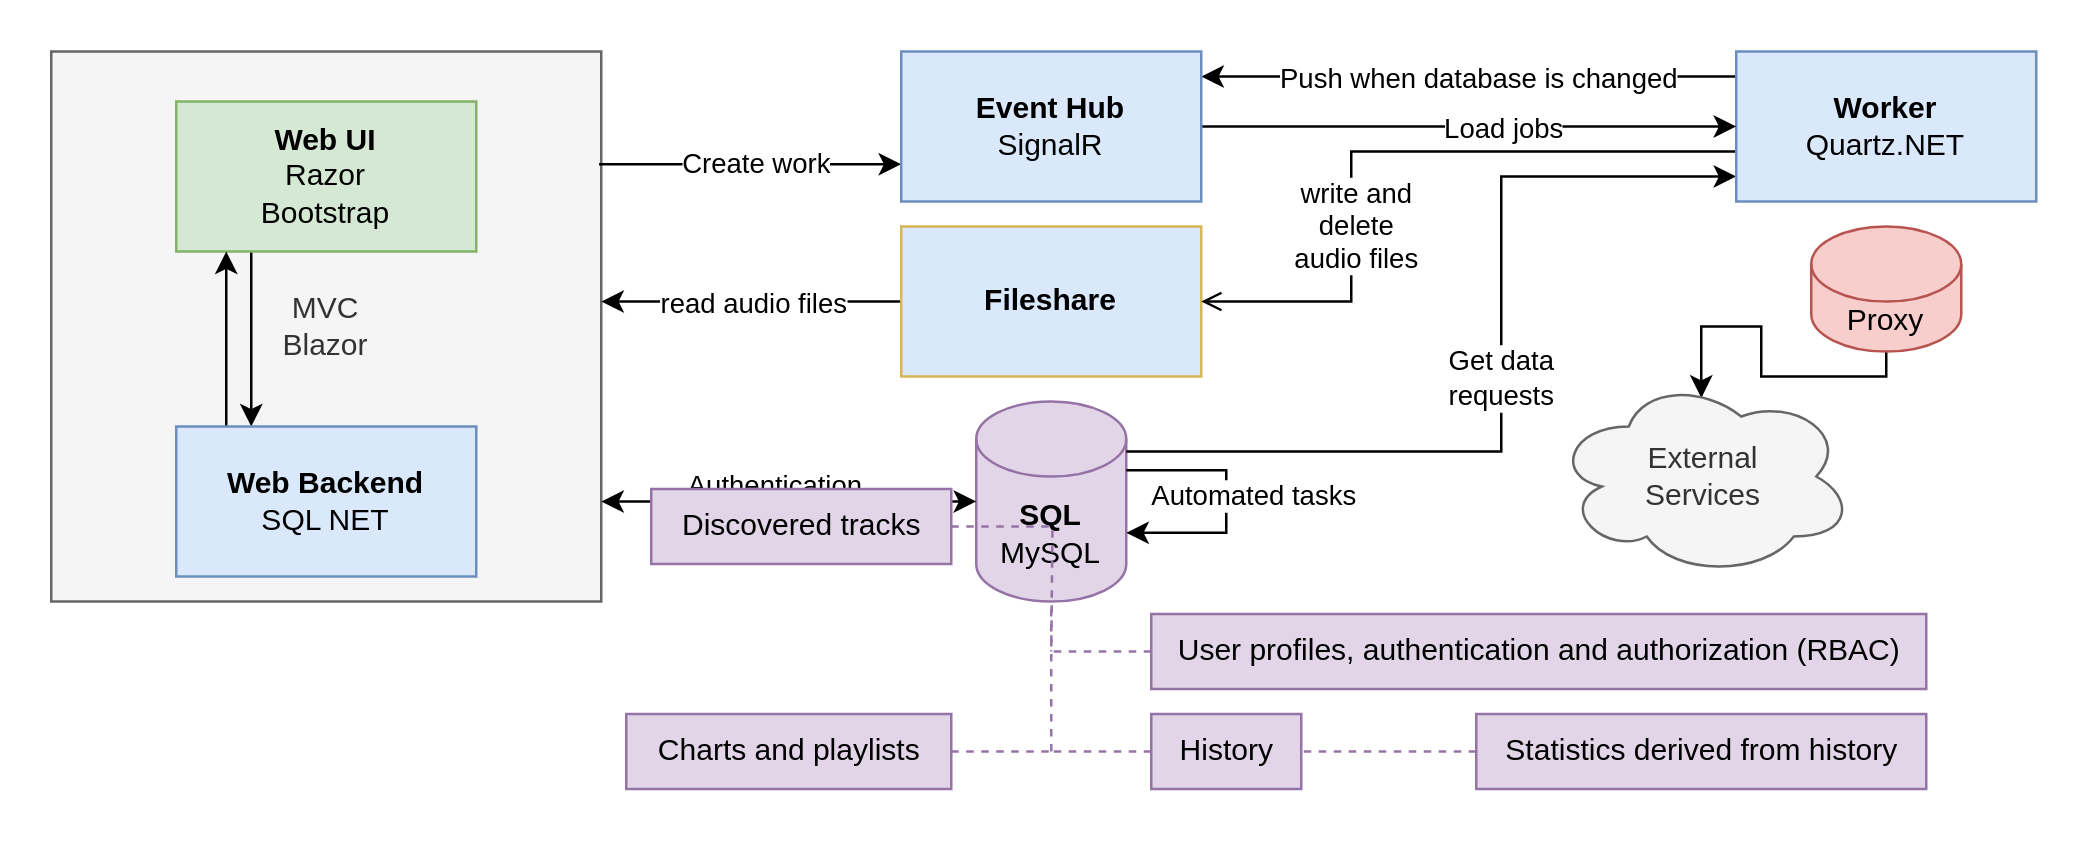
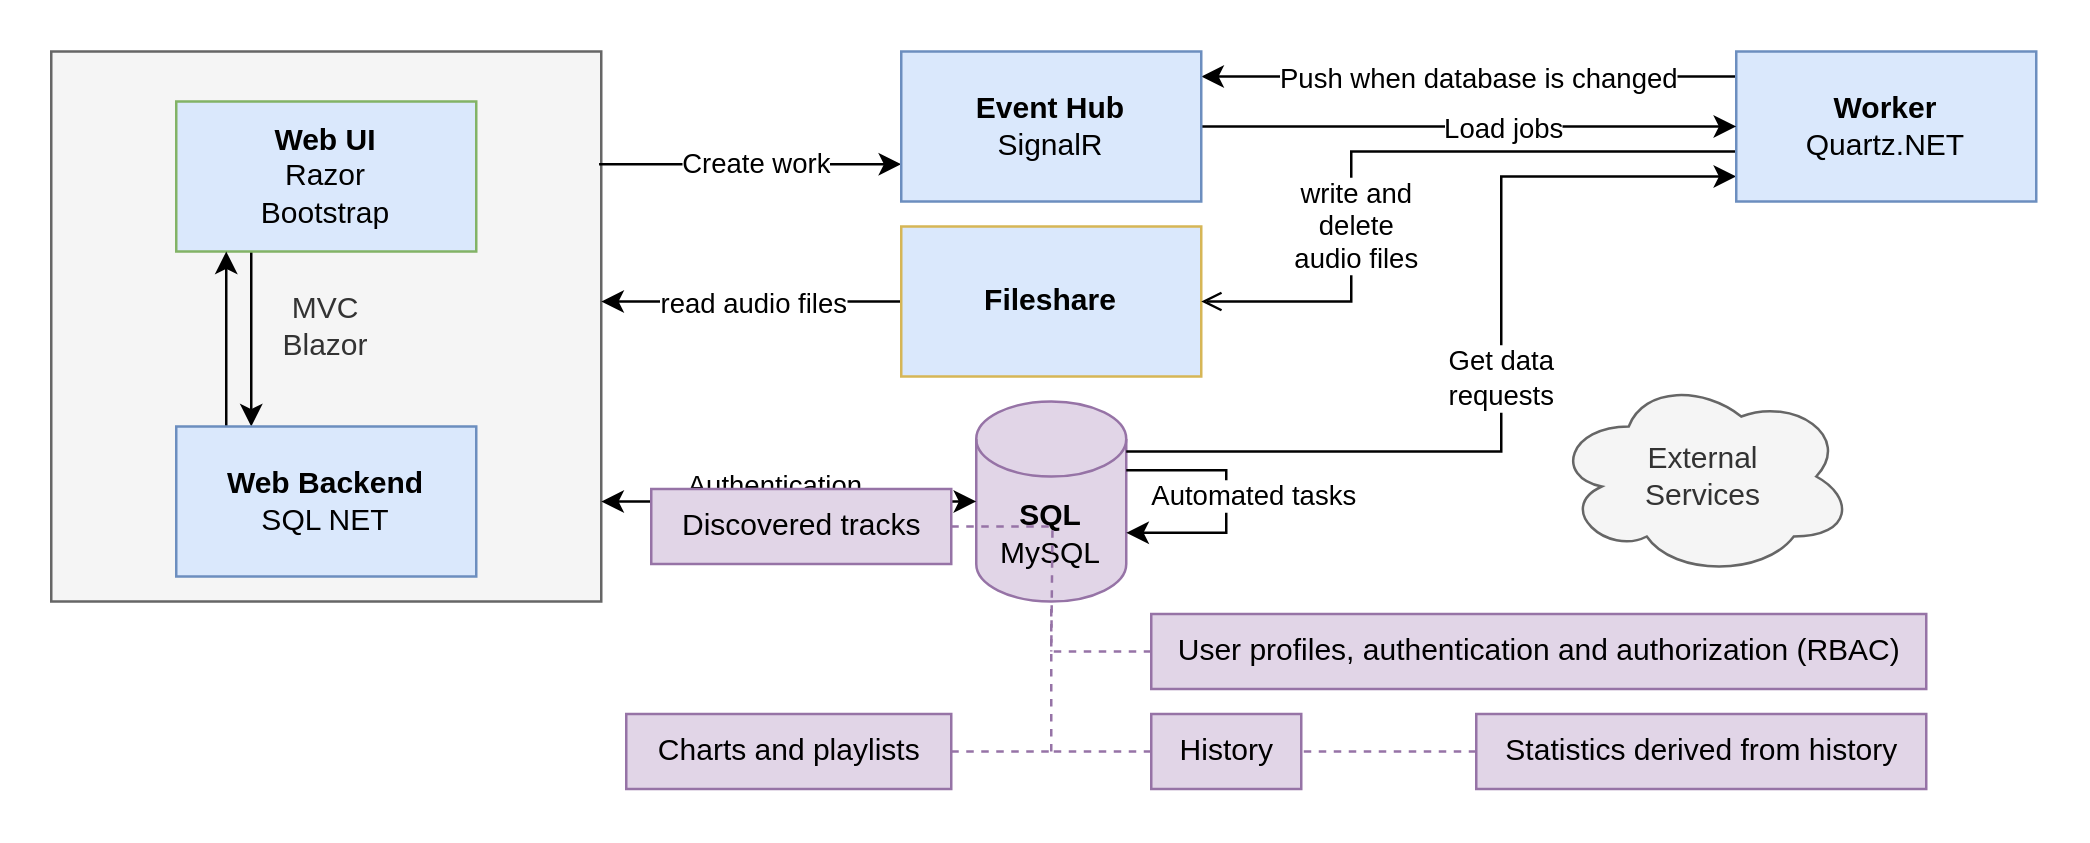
node "Web UI Razor Bootstrap": fillcolor #d5e8d4 -> #dae8fc
node "Proxy": removed
edge "Proxy" -> "External Services": removed
